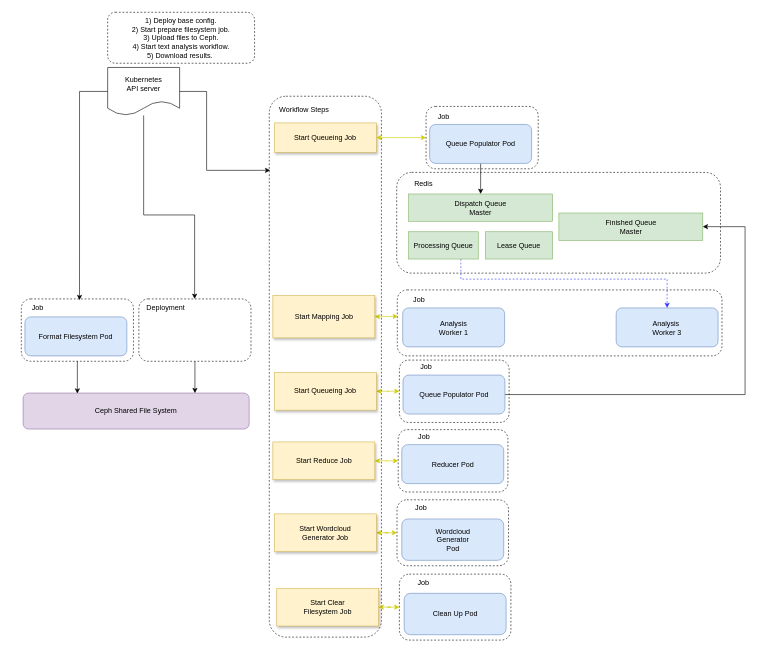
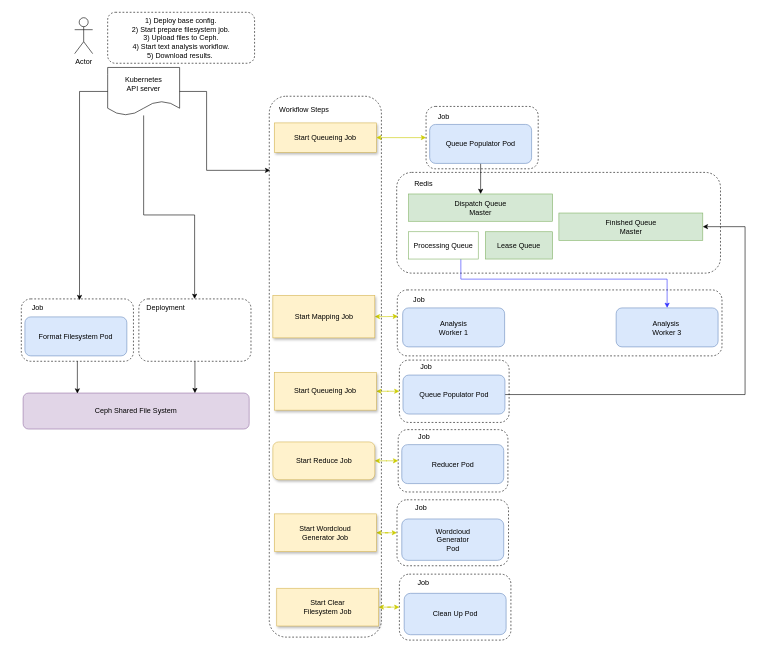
node "Actor": added
node "Processing Queue": fillcolor #d5e8d4 -> #ffffff
edge "Processing Queue" -> "Analysis Worker 3": style dashed -> solid
node "Start Reduce Job": shape rectangle -> rounded rectangle
